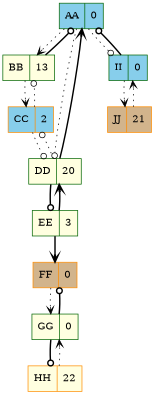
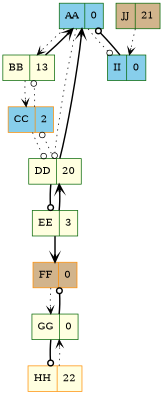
edge "BB" -> "AA": arrowhead odot -> vee
edge "II" -> "JJ": removed
node "JJ": color darkorange -> darkgreen
